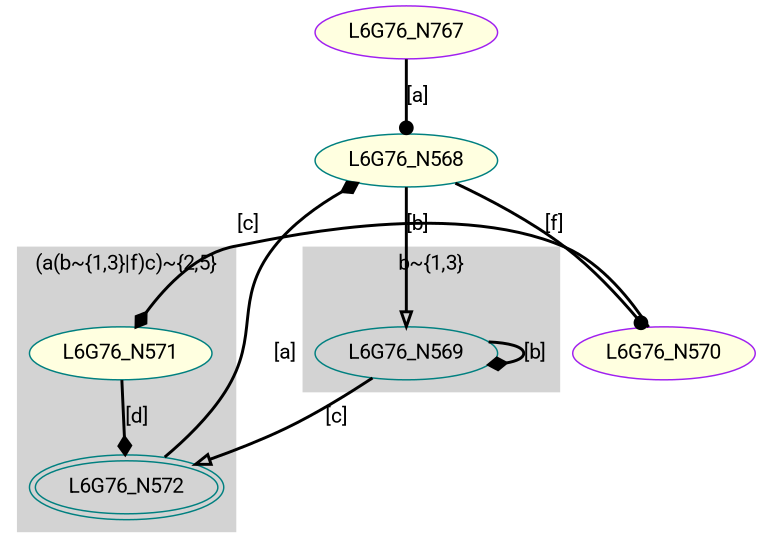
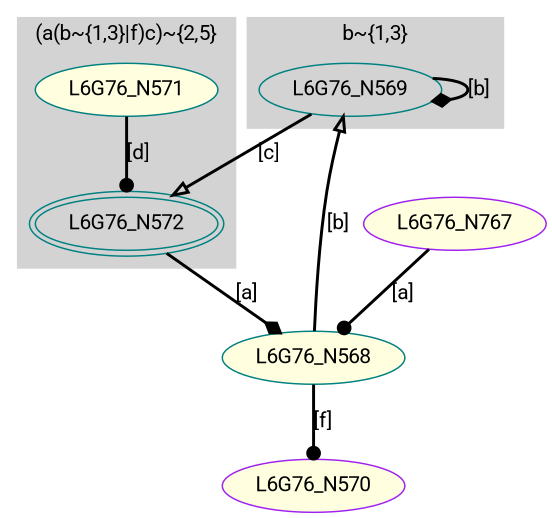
edge "L6G76_N570" -> "L6G76_N571": removed, label "[c]"
edge "L6G76_N571" -> "L6G76_N572": arrowhead diamond -> dot
